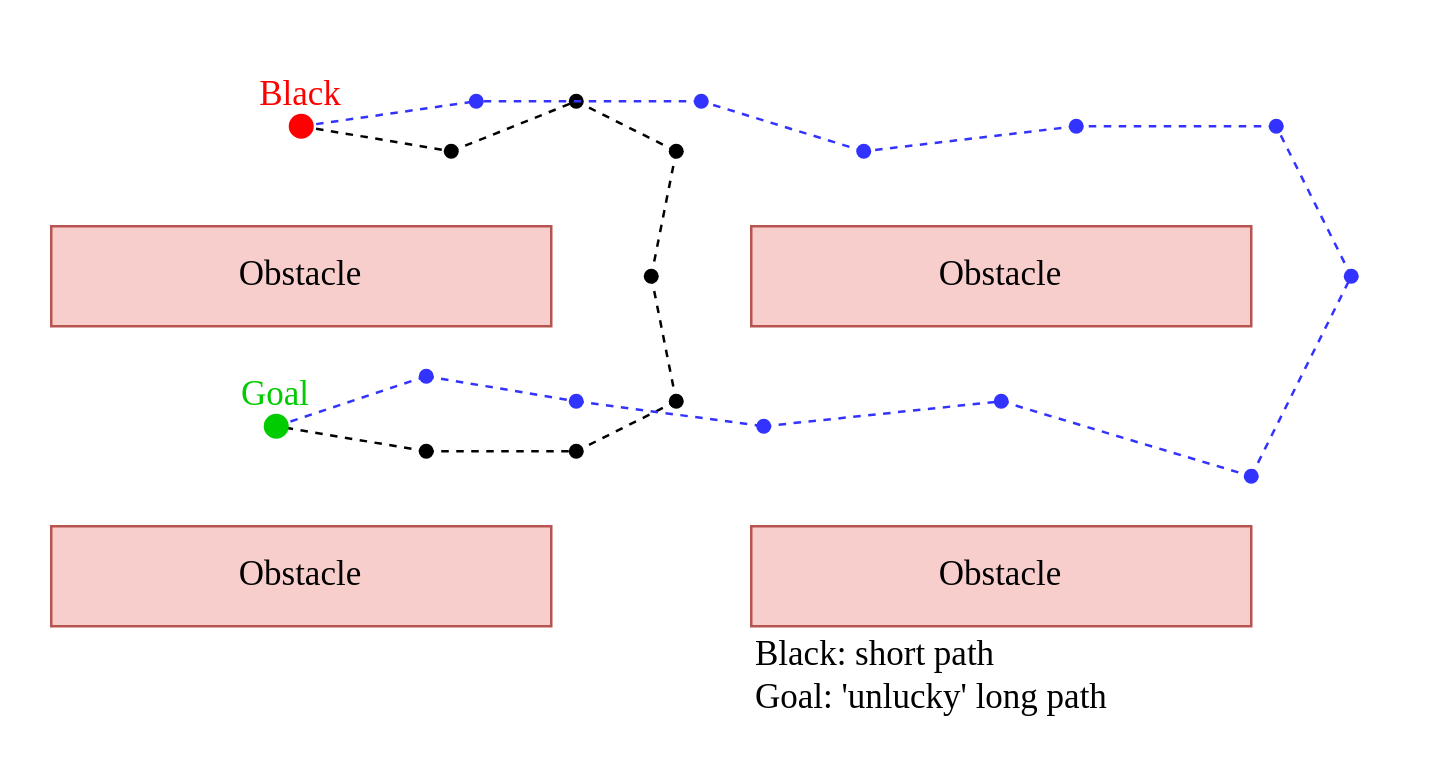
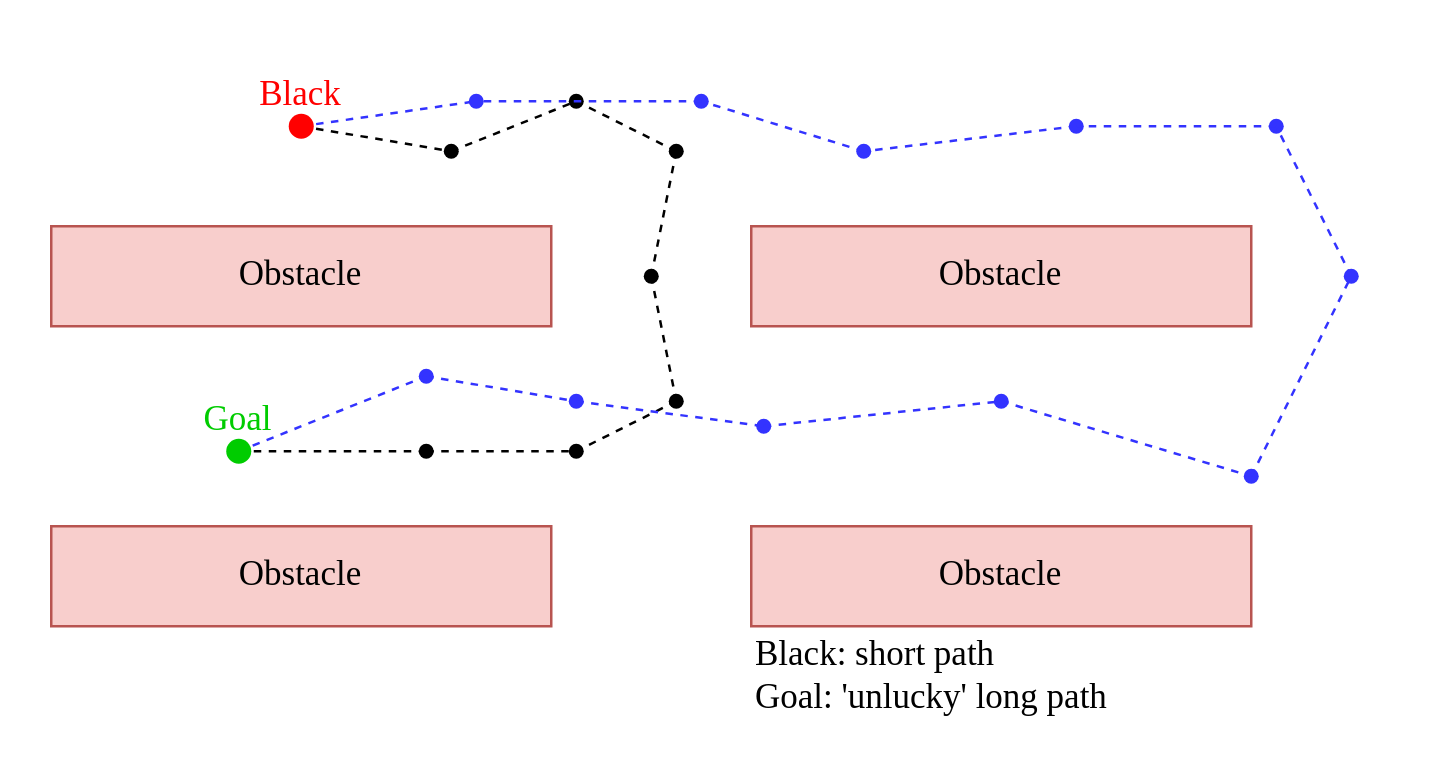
node "Goal": moved (276, 426) -> (239, 451)
